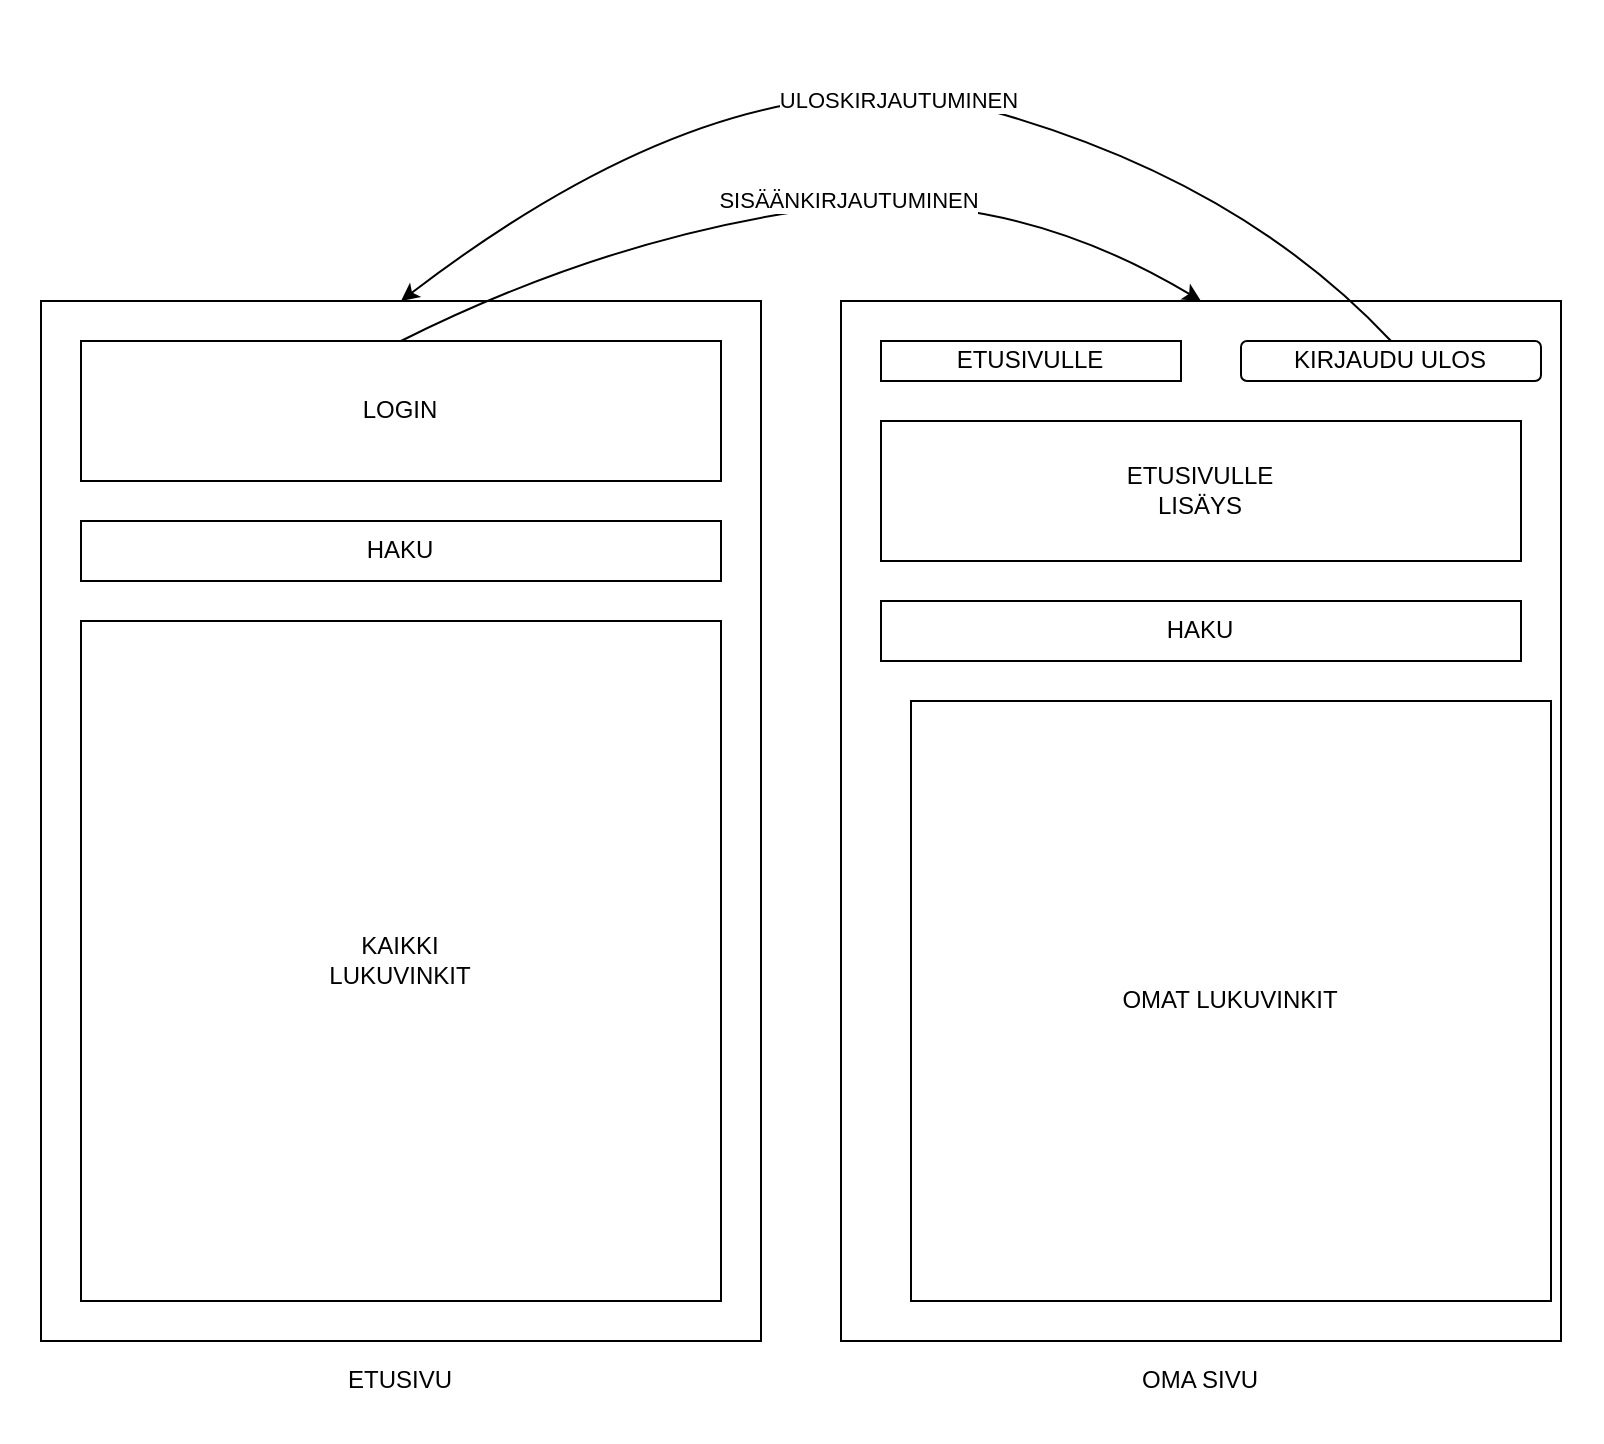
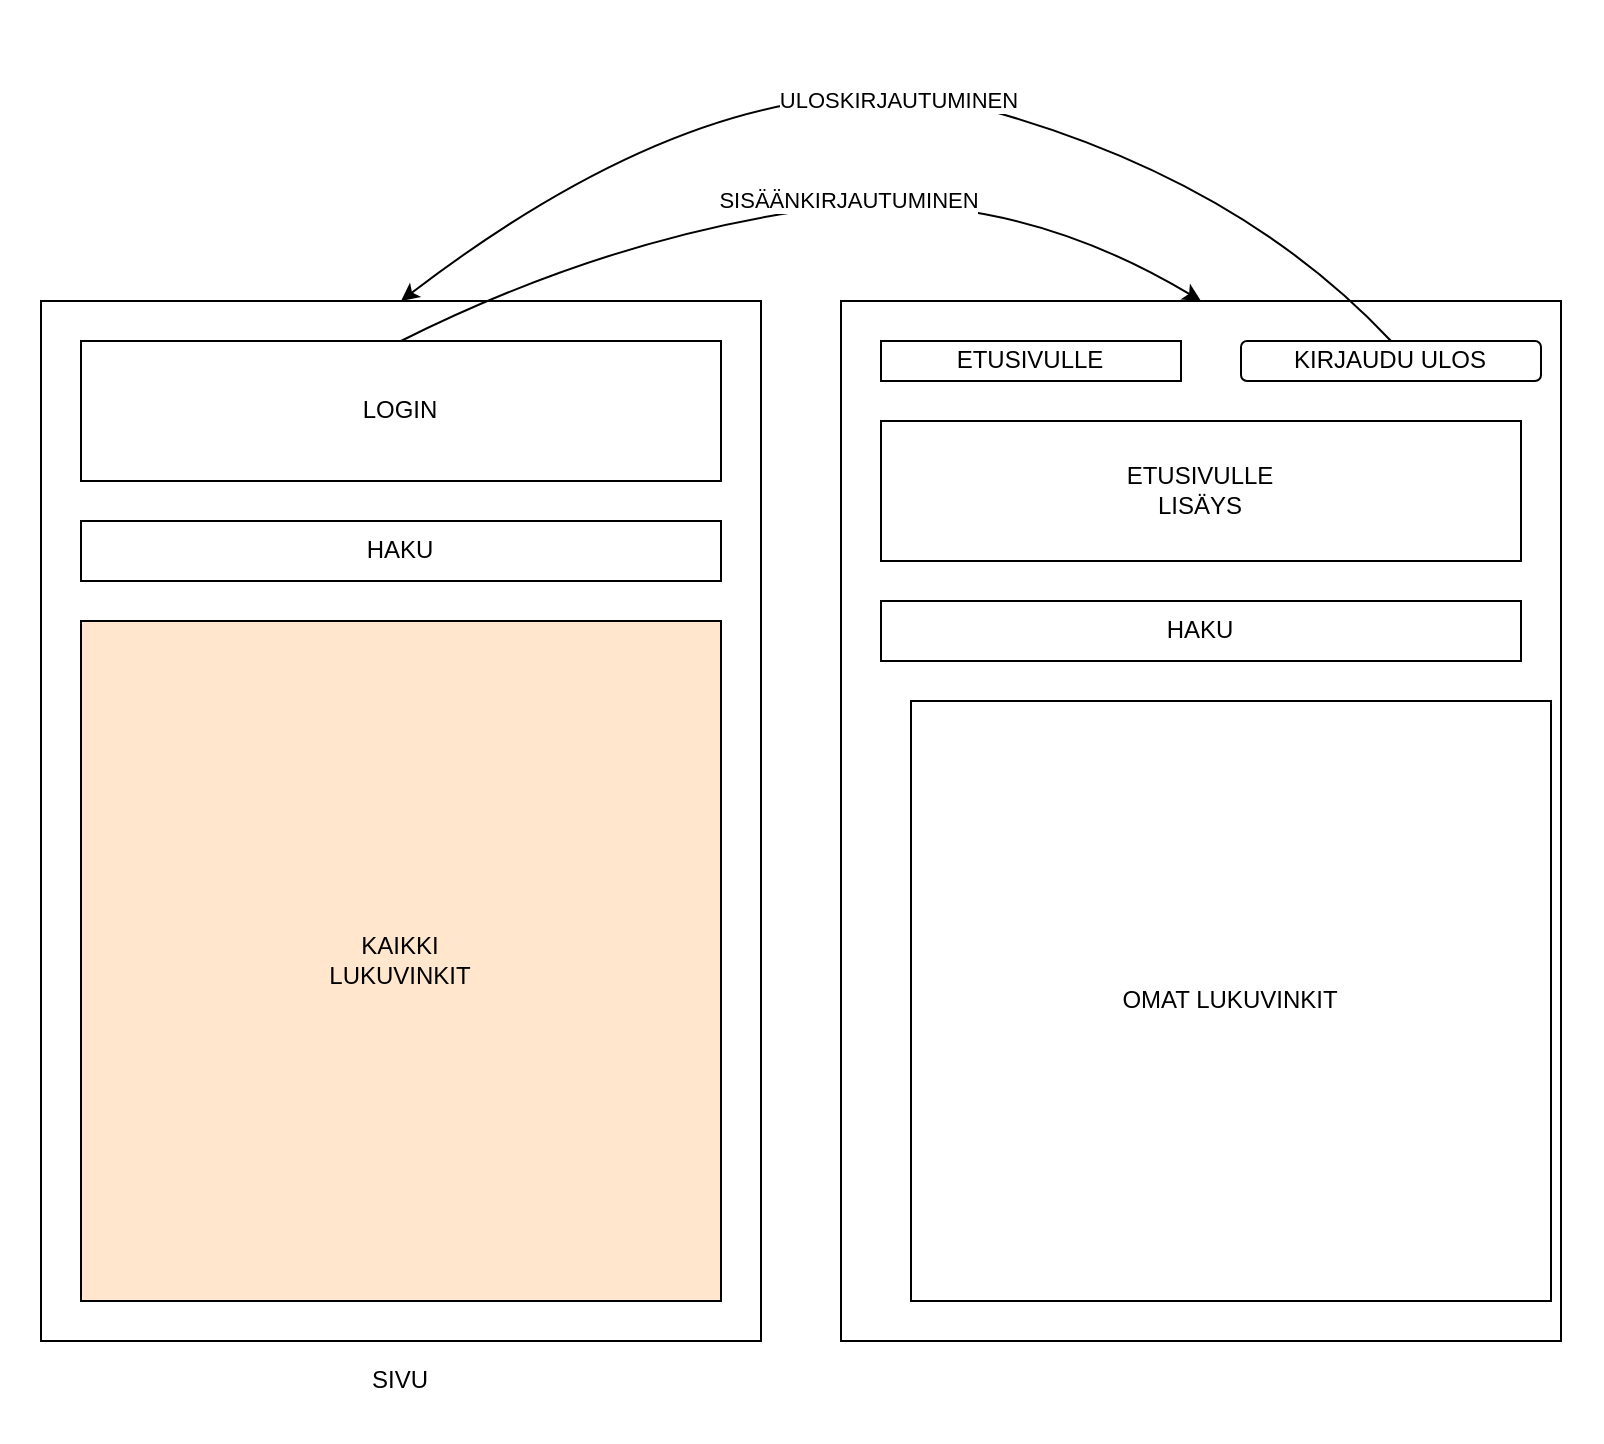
node "KAIKKI LUKUVINKIT": fillcolor #ffffff -> #ffe6cc
node "ETUSIVU": label "ETUSIVU" -> "SIVU"
node "OMA SIVU": removed
